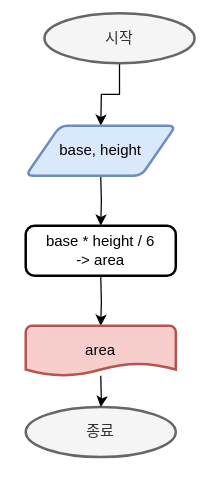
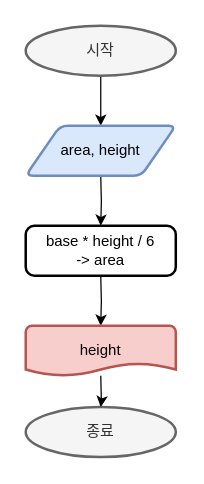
node "시작": moved (119, 38) -> (101, 51)
node "base, height": label "base, height" -> "area, height"
node "area": label "area" -> "height"
